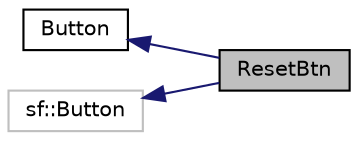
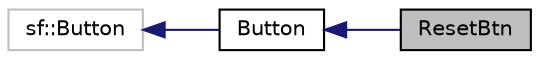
edge "ResetBtn" -> "sf::Button": now "Button" -> "sf::Button"
